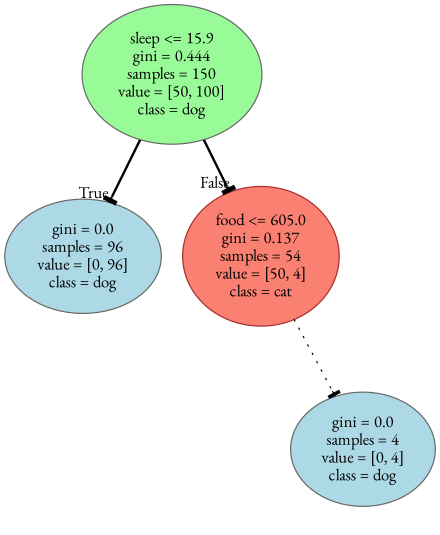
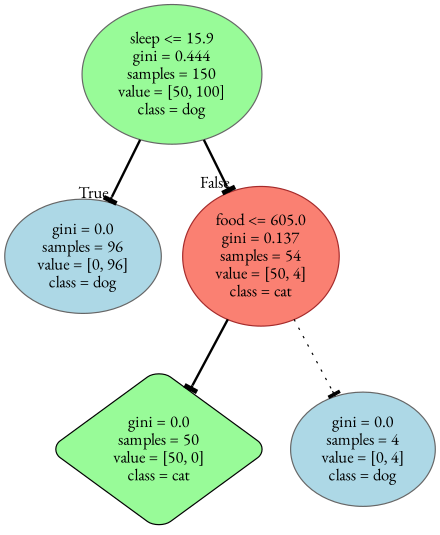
node "gini = 0.0 samples = 50 value = [50, 0] class = cat": added
